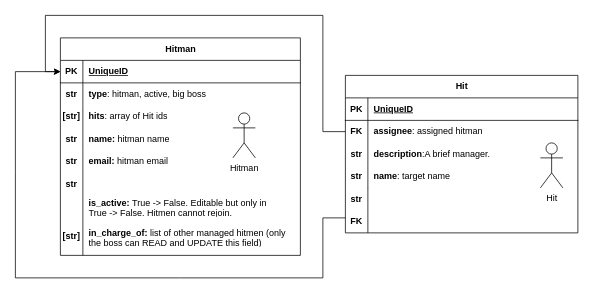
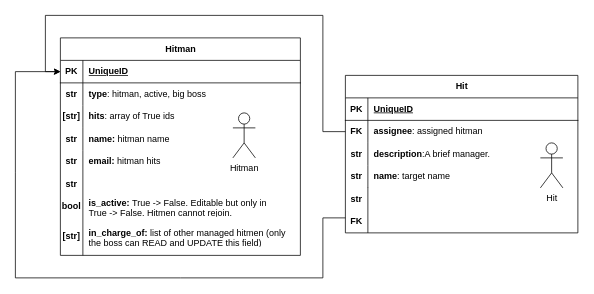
node "hits: array of Hit ids": label "hits: array of Hit ids" -> "hits: array of True ids"
node "email: hitman email": label "email: hitman email" -> "email: hitman hits"
node "bool": added
